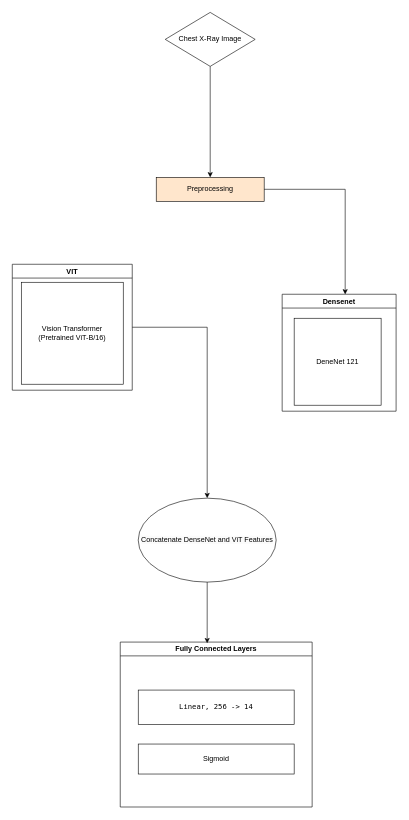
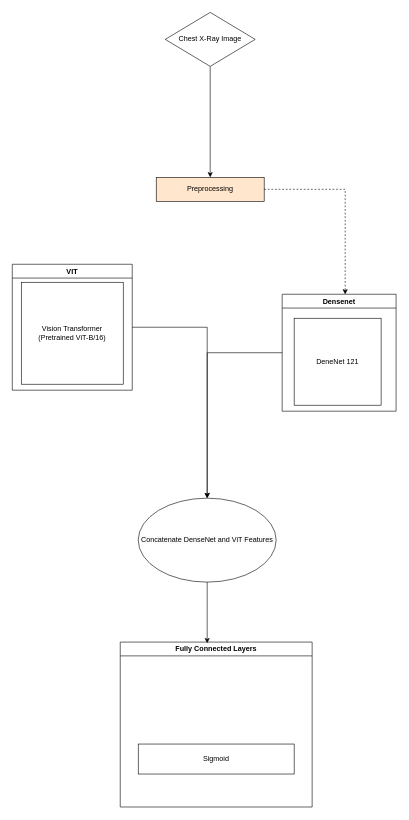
edge "Preprocessing" -> "Densenet": style solid -> dashed
edge "Densenet" -> "Concatenate DenseNet and ViT Features": added
node "Linear, 256 -> 14": removed
